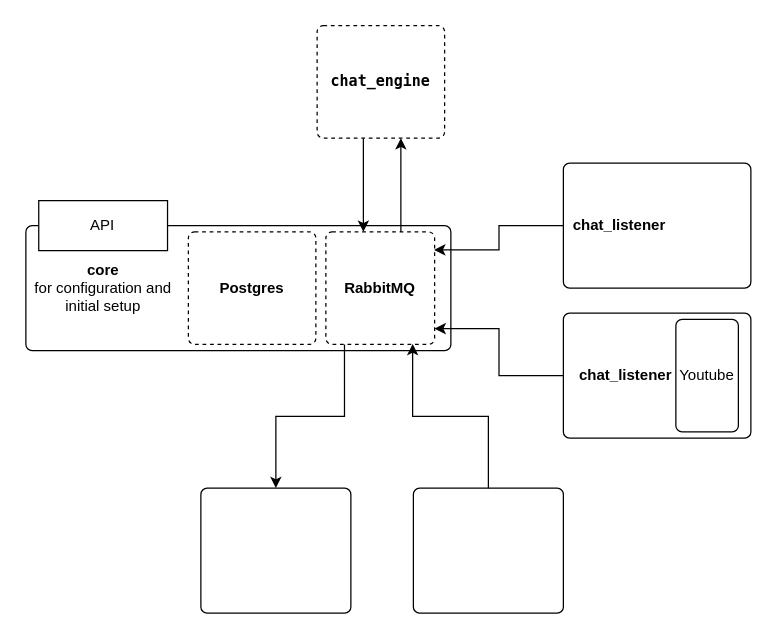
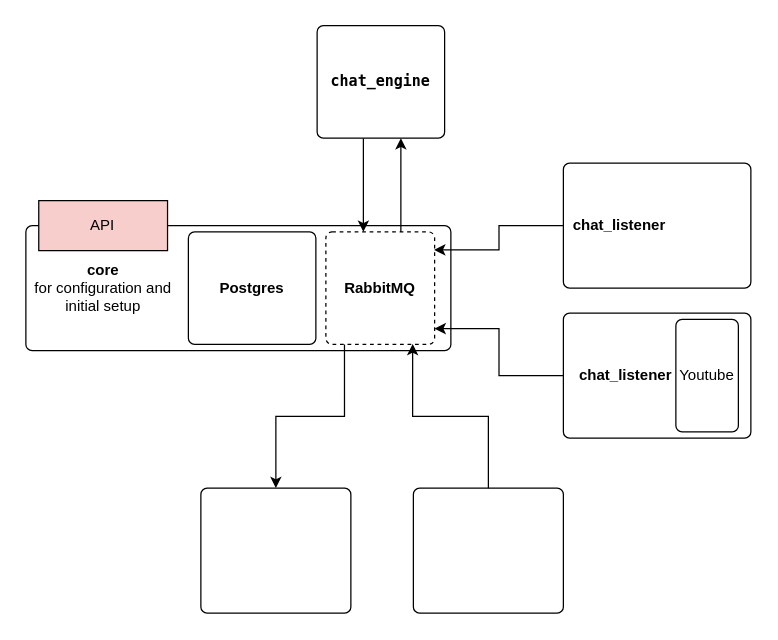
node "chat_engine": style dashed -> solid
node "API": fillcolor #ffffff -> #f8cecc
node "Postgres": style dashed -> solid
